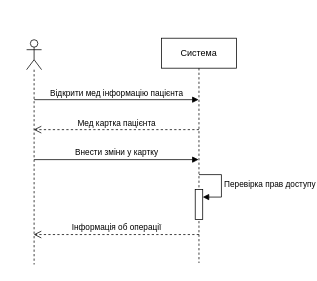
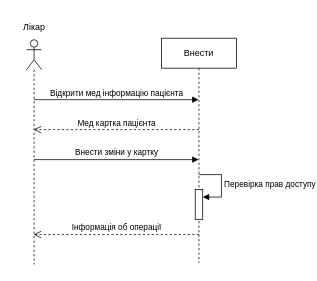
node "Лікар": added
node "Система": label "Система" -> "Внести"
